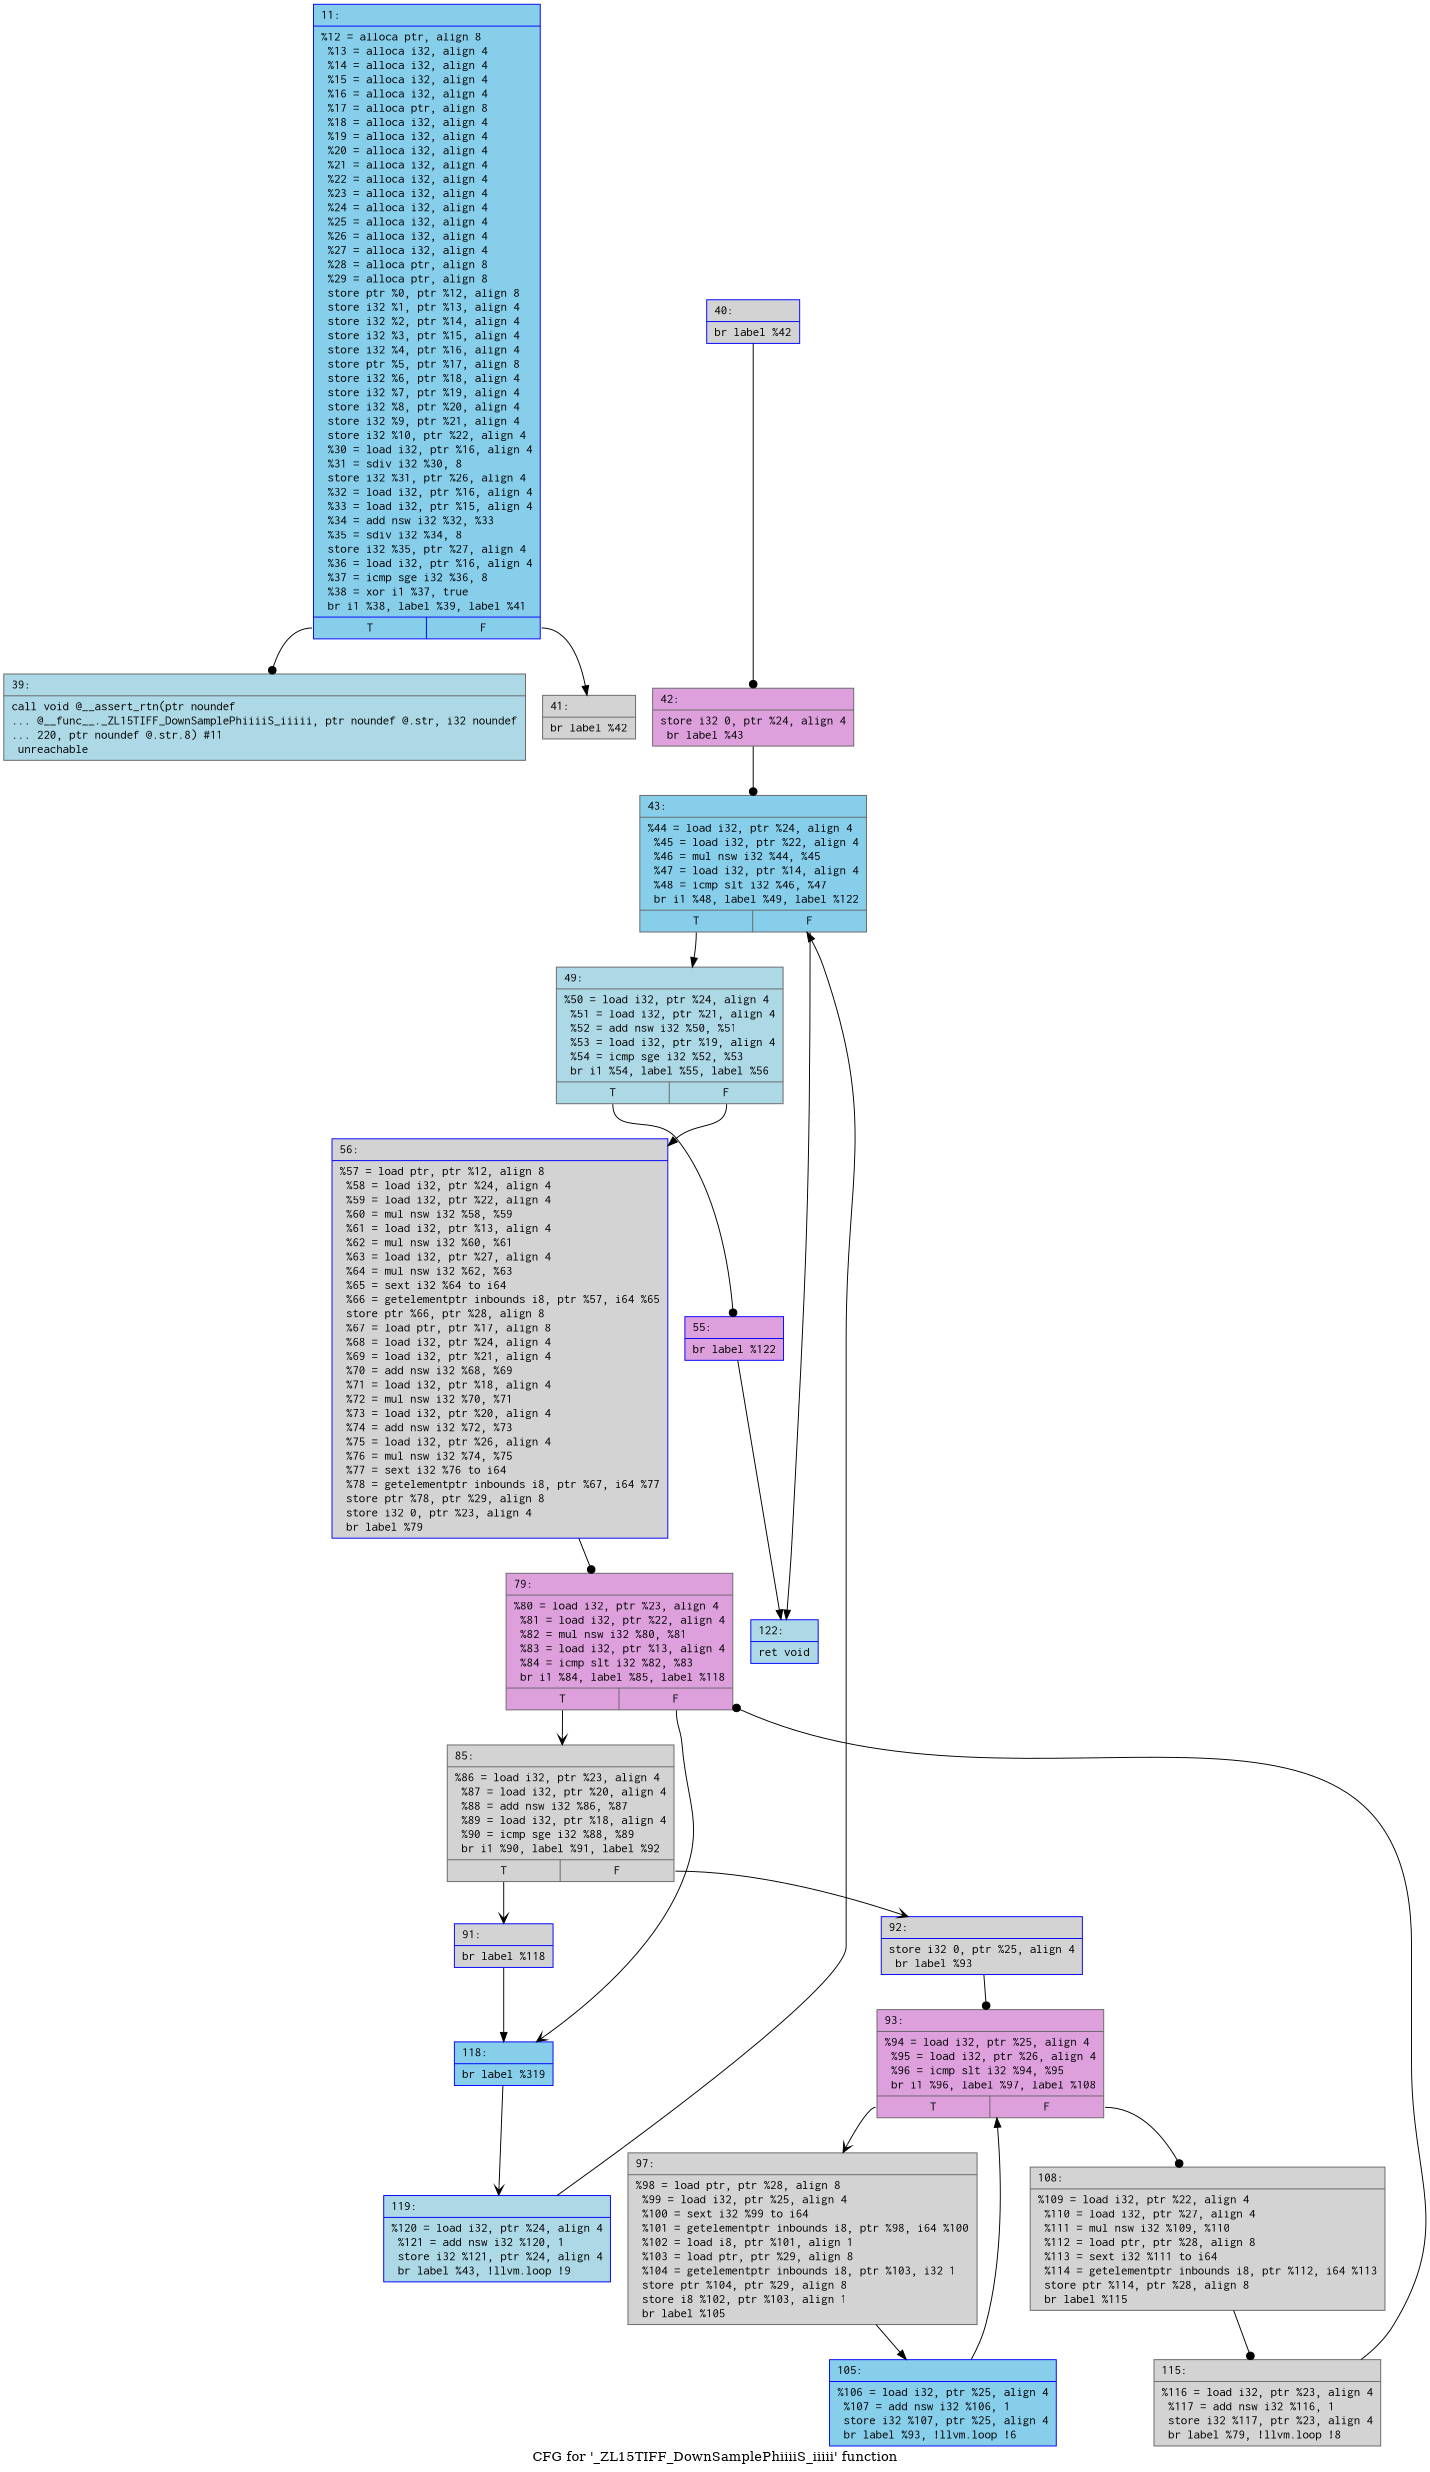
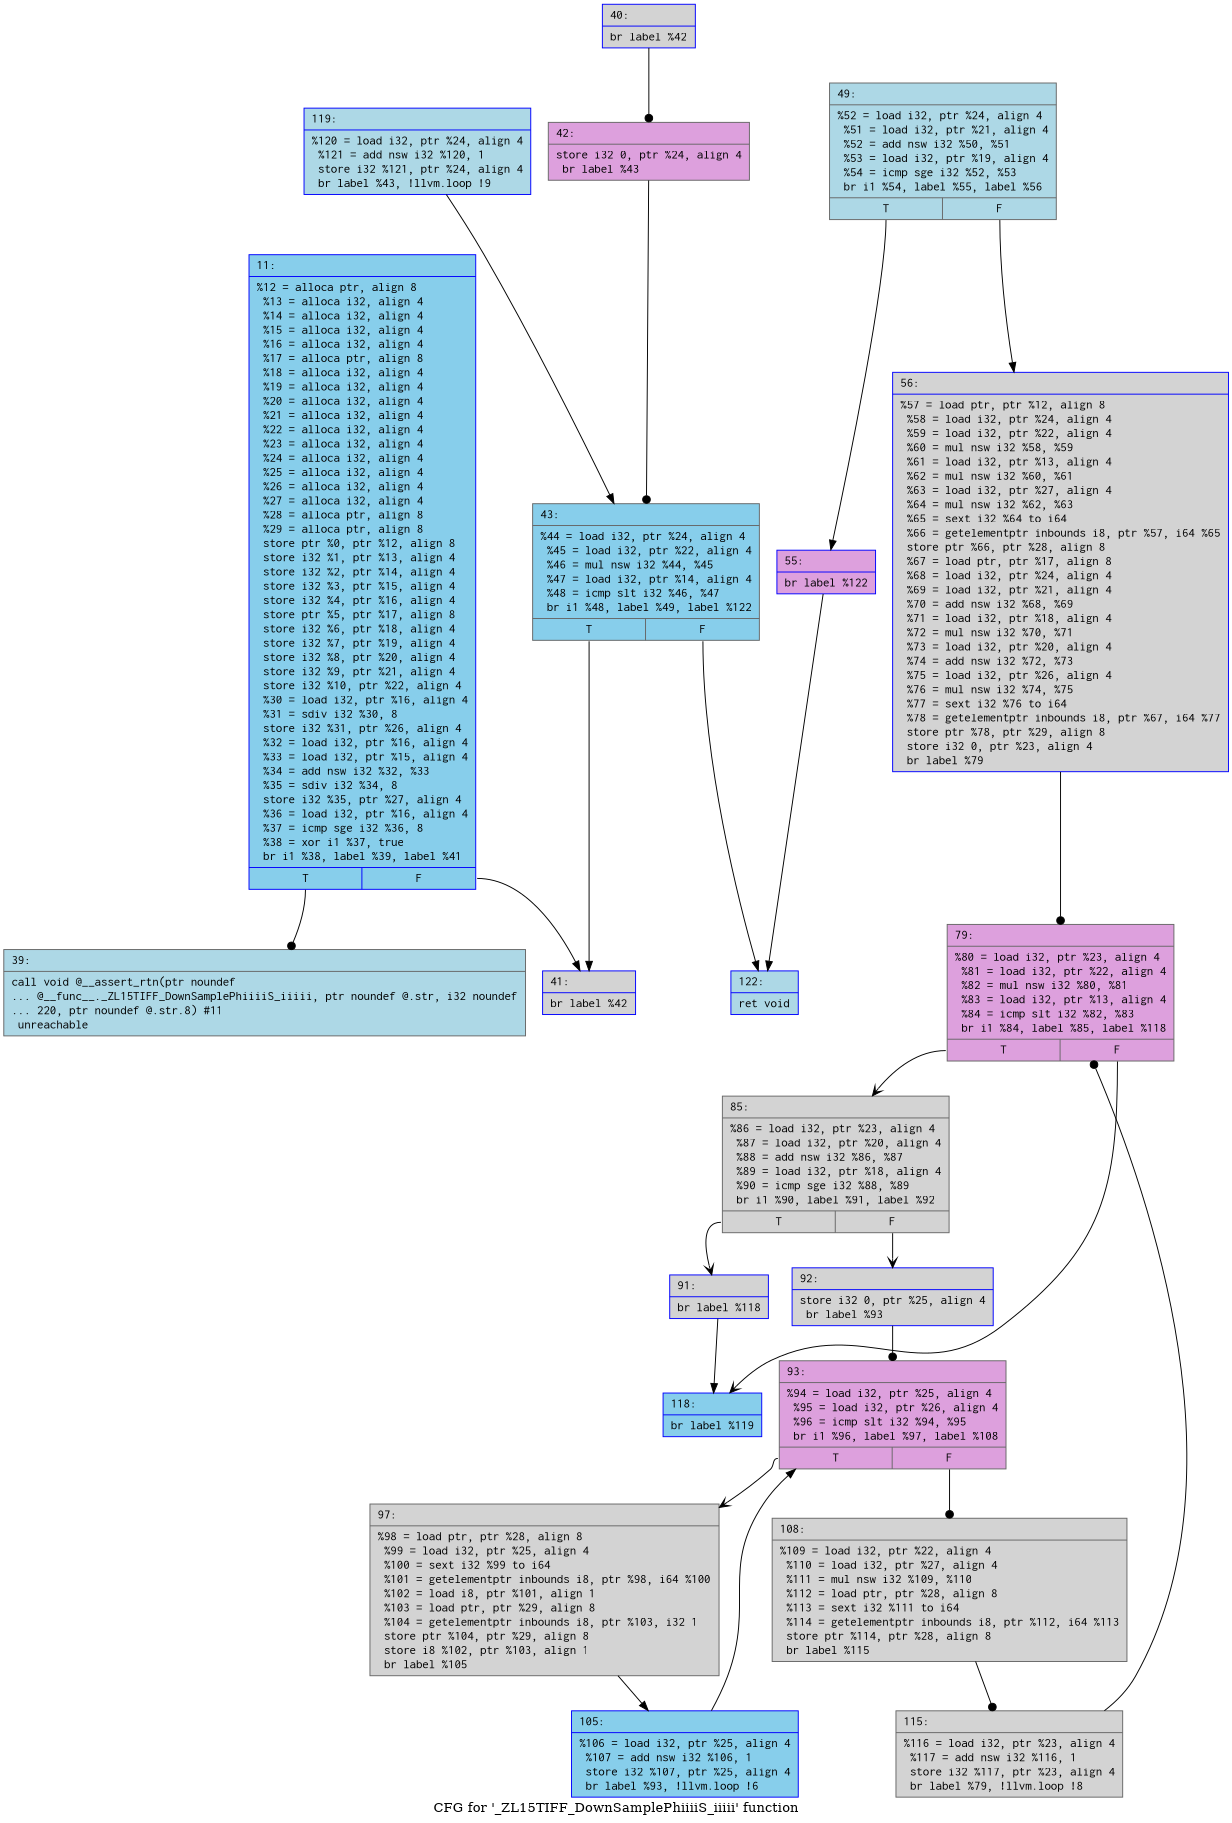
node "41:": color gray40 -> blue
edge "43:" -> "49:": now "43:" -> "41:"
node "49:": text "%50 = load i32, ptr %24, align 4" -> "%52 = load i32, ptr %24, align 4"
edge "49:" -> "55:": arrowhead dot -> normal
node "118:": text "br label %319" -> "br label %119"
edge "118:" -> "119:": removed
